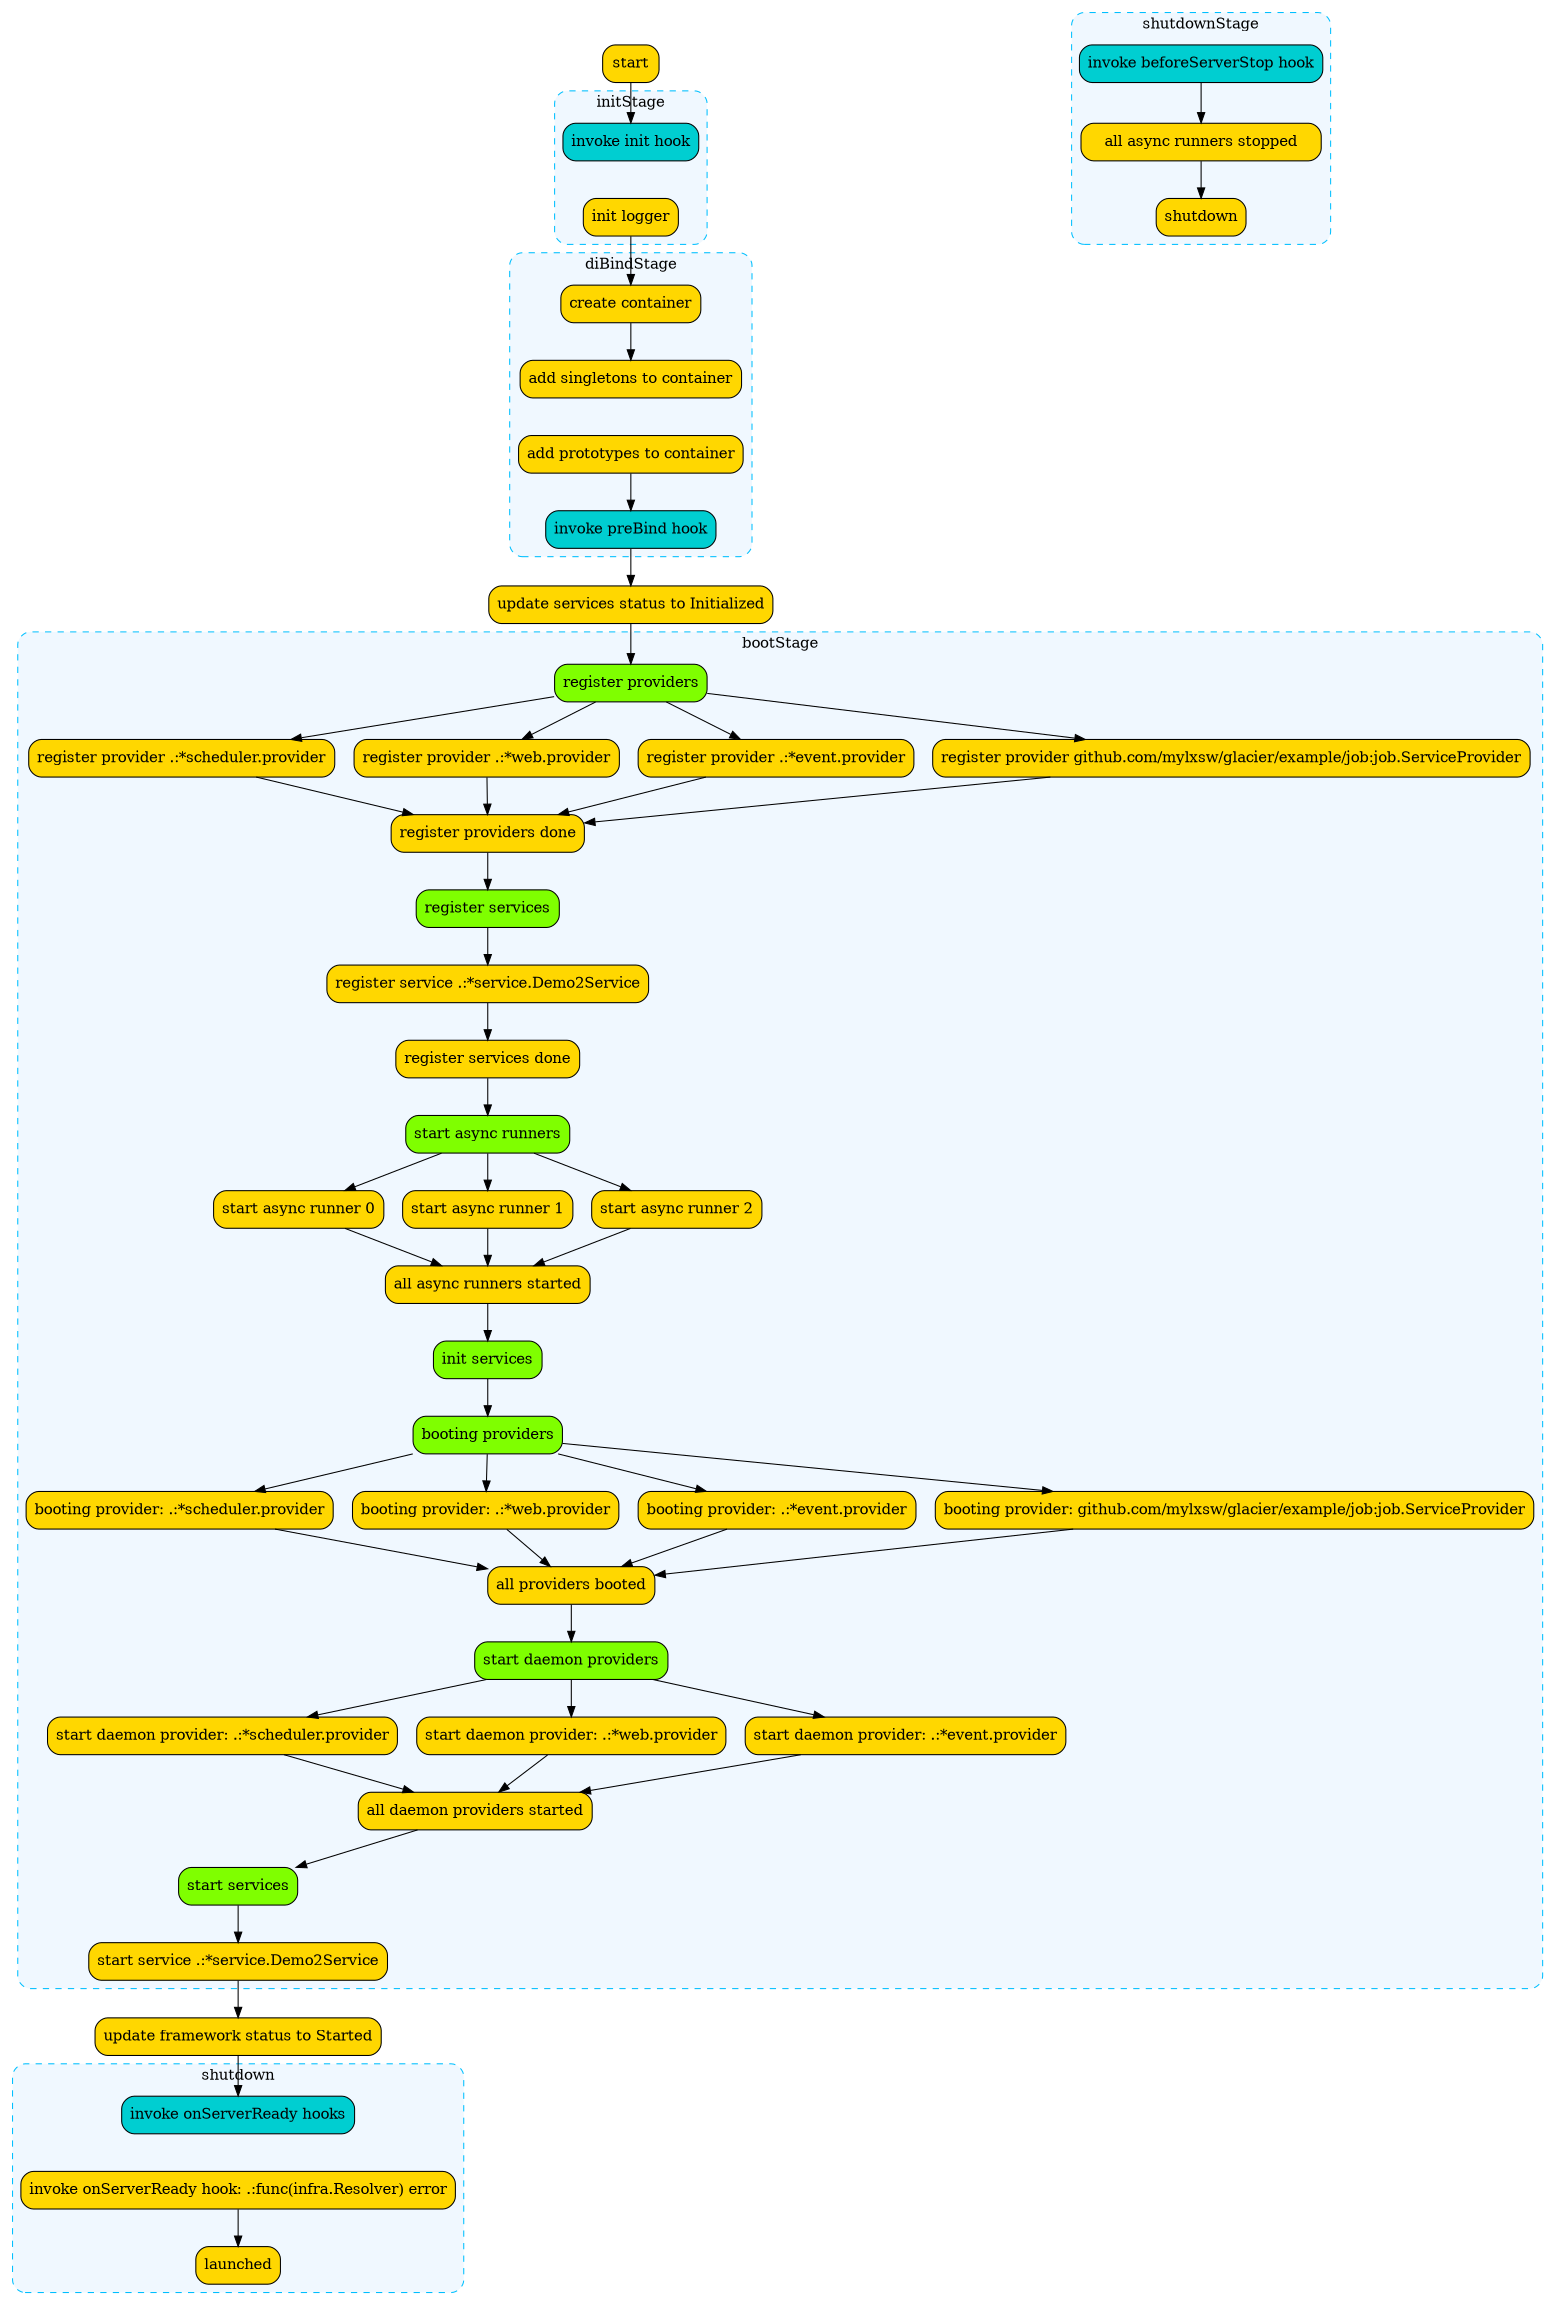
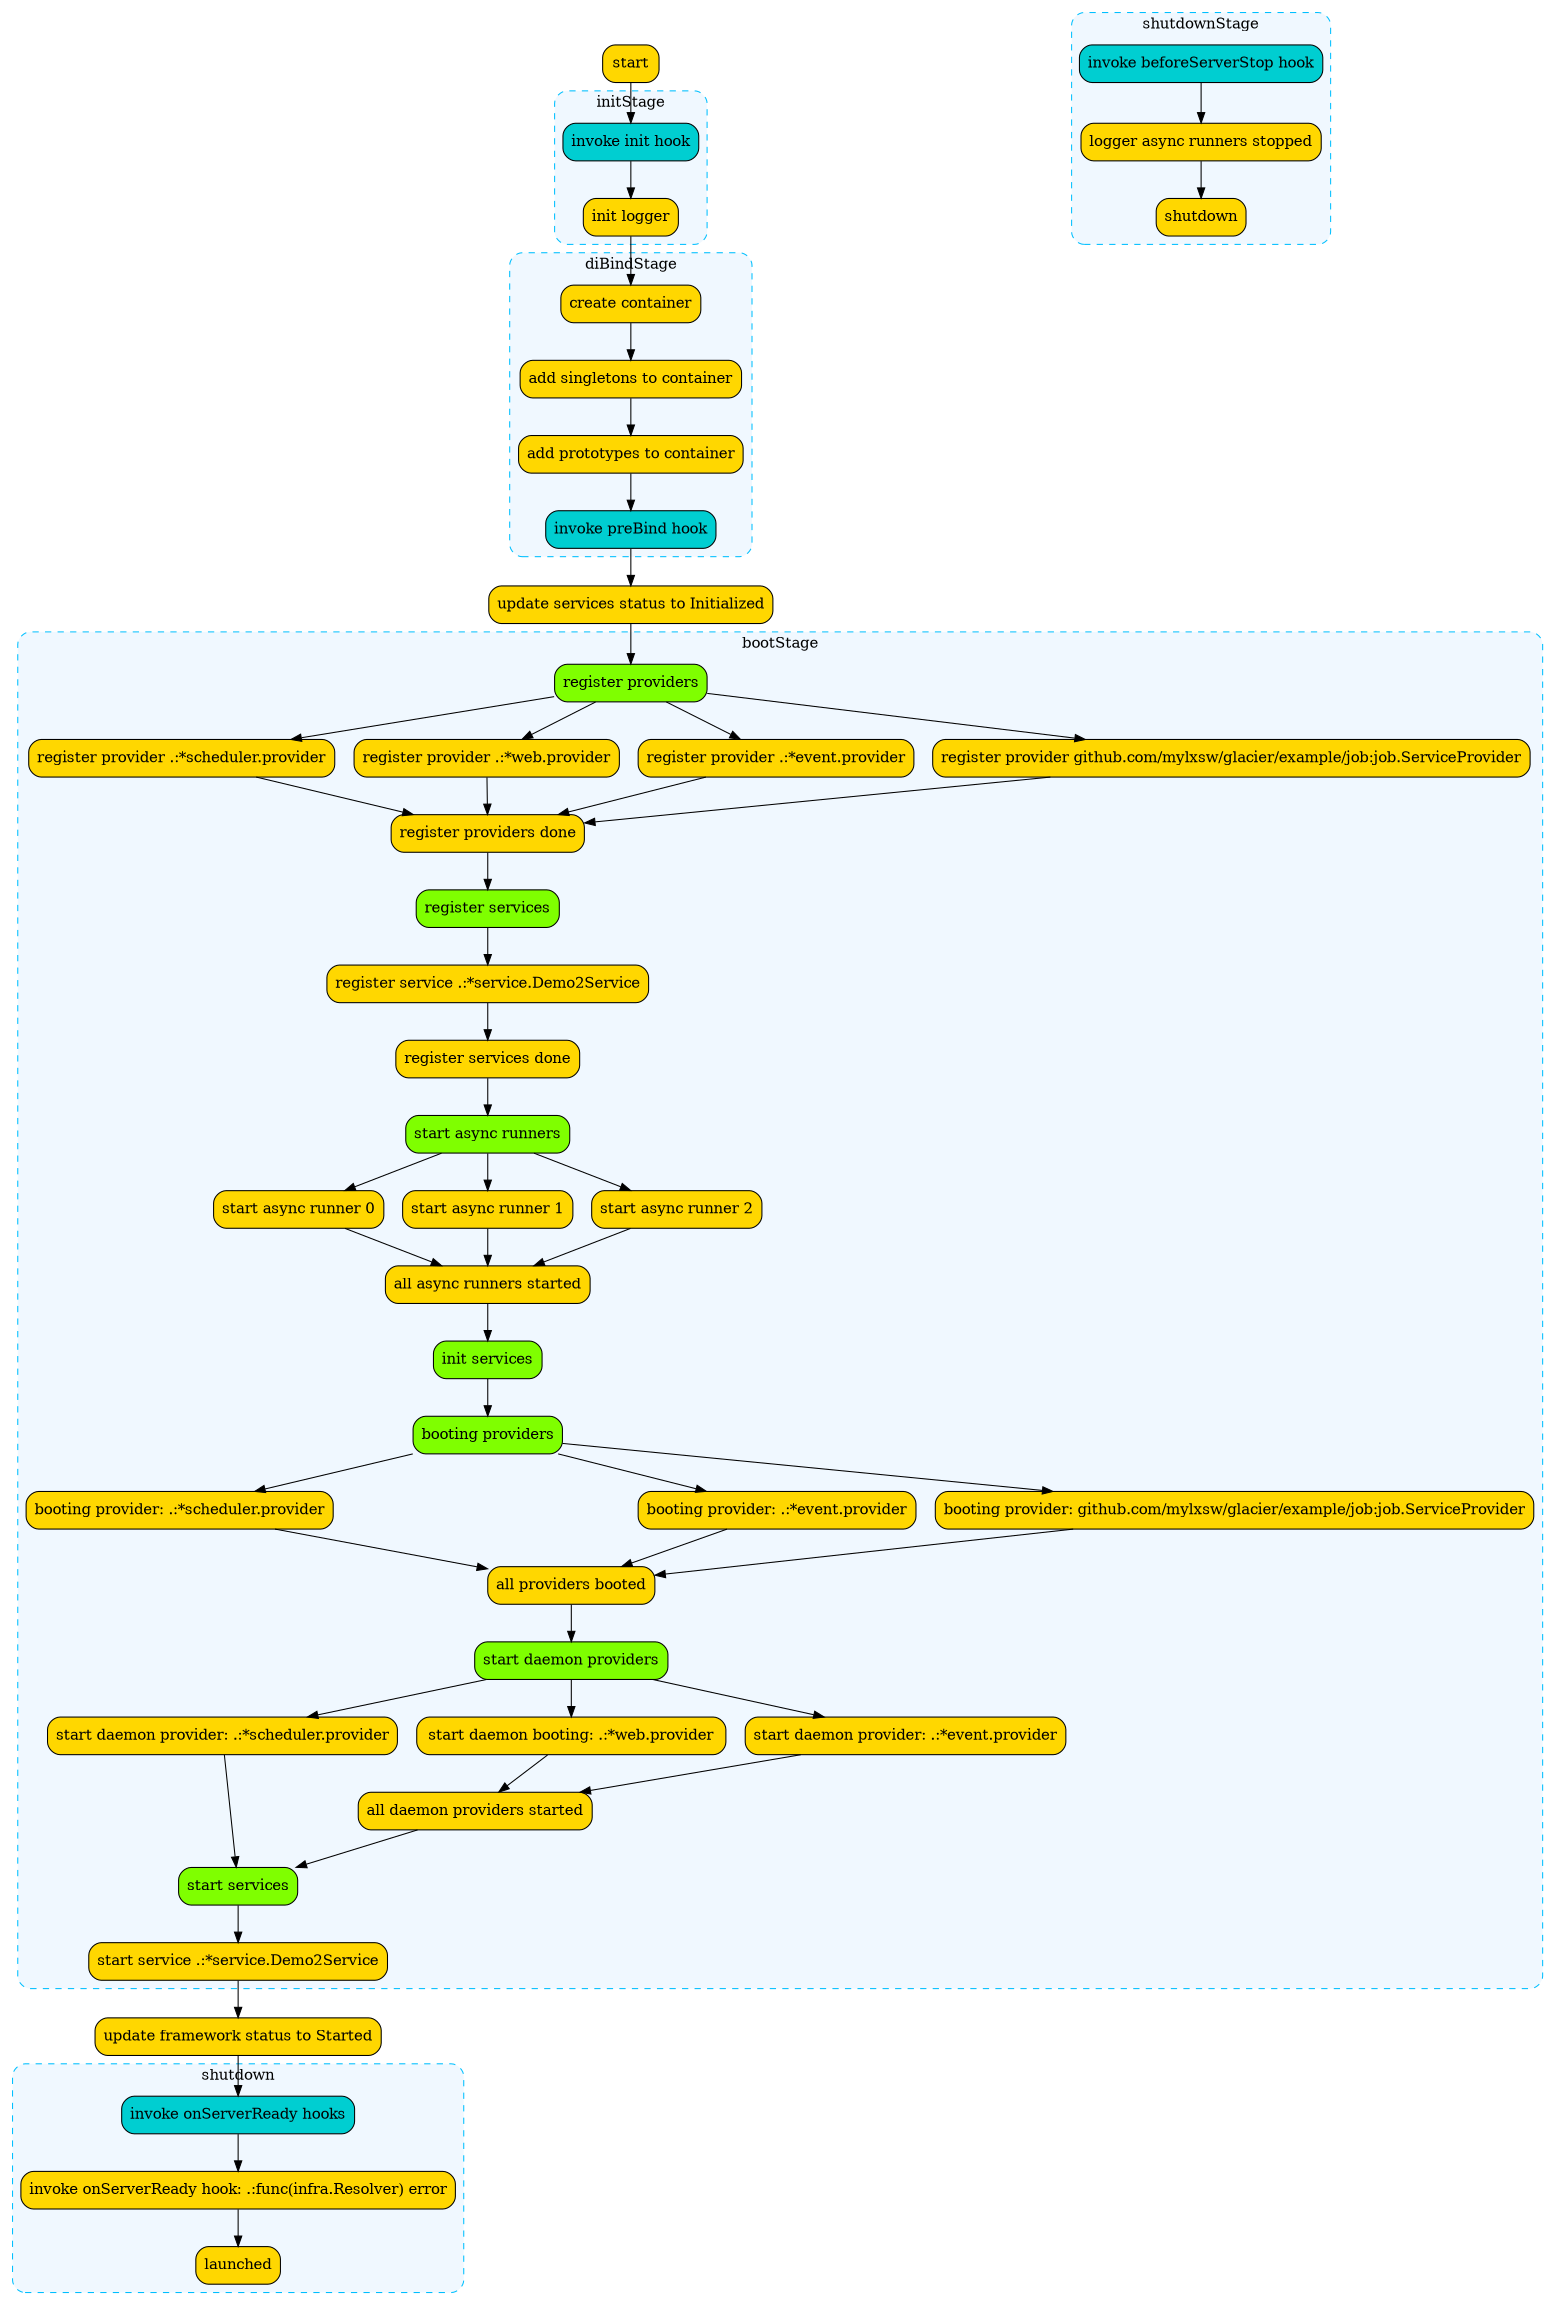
node "all async runners stopped": label "all async runners stopped" -> "logger async runners stopped"
edge "invoke init hook" -> "init logger": added
edge "add singletons to container" -> "add prototypes to container": added
node "booting provider: .:*web.provider": removed
node "start daemon provider: .:*web.provider": label "start daemon provider: .:*web.provider" -> "start daemon booting: .:*web.provider"
edge "start daemon provider: .:*scheduler.provider" -> "all daemon providers started": now "start daemon provider: .:*scheduler.provider" -> "start services"
edge "invoke onServerReady hooks" -> "invoke onServerReady hook: .:func(infra.Resolver) error": added
